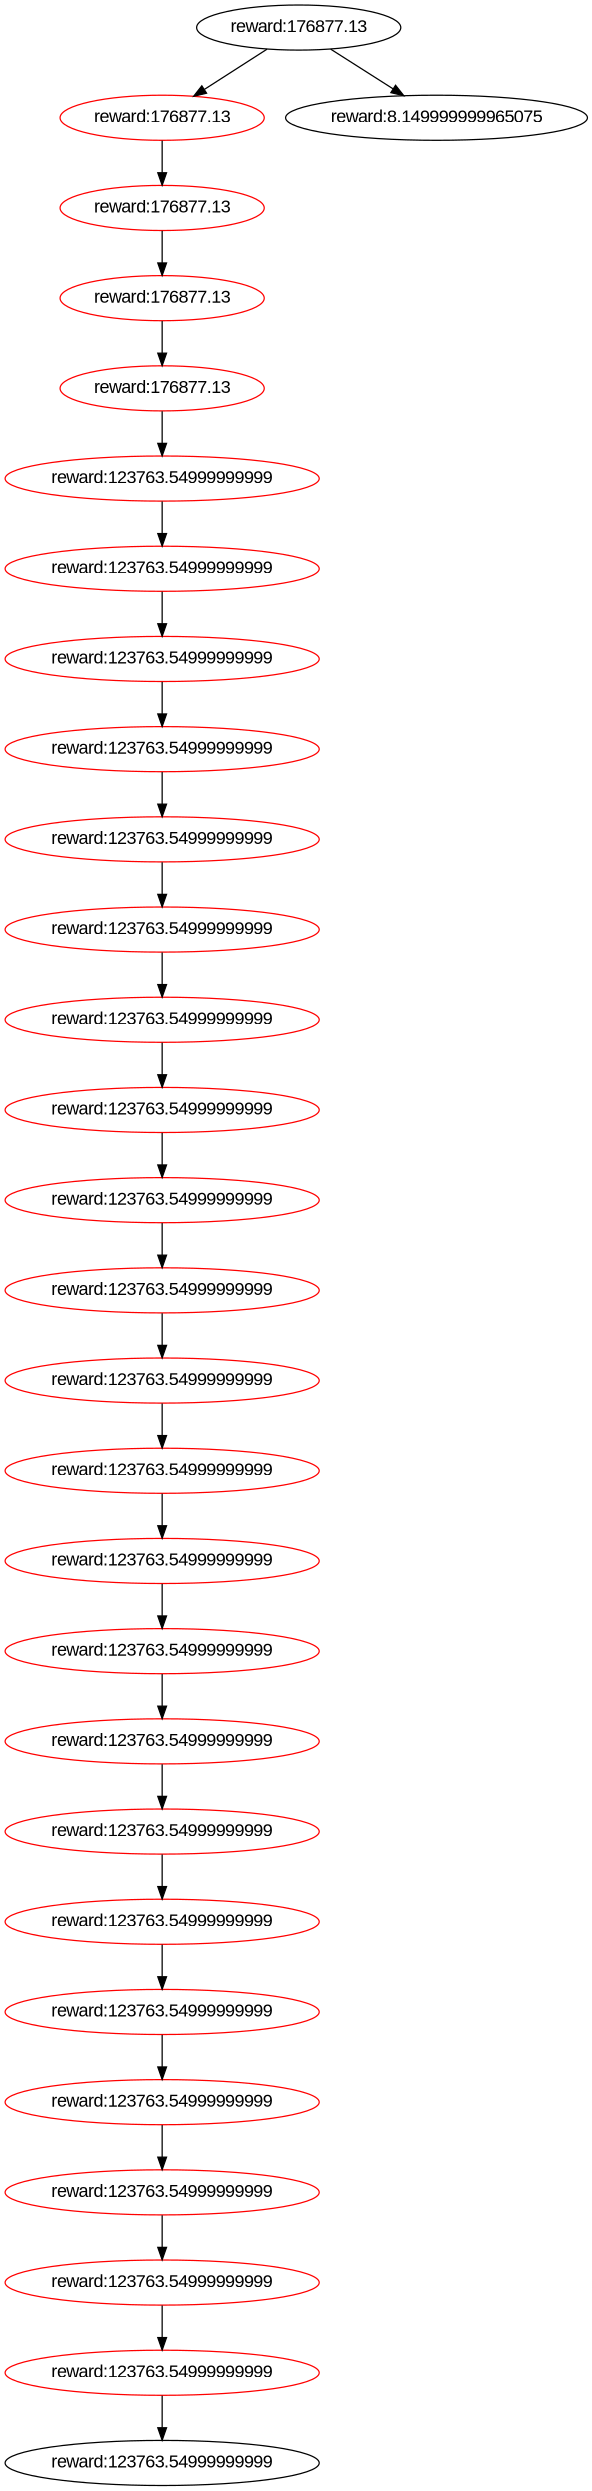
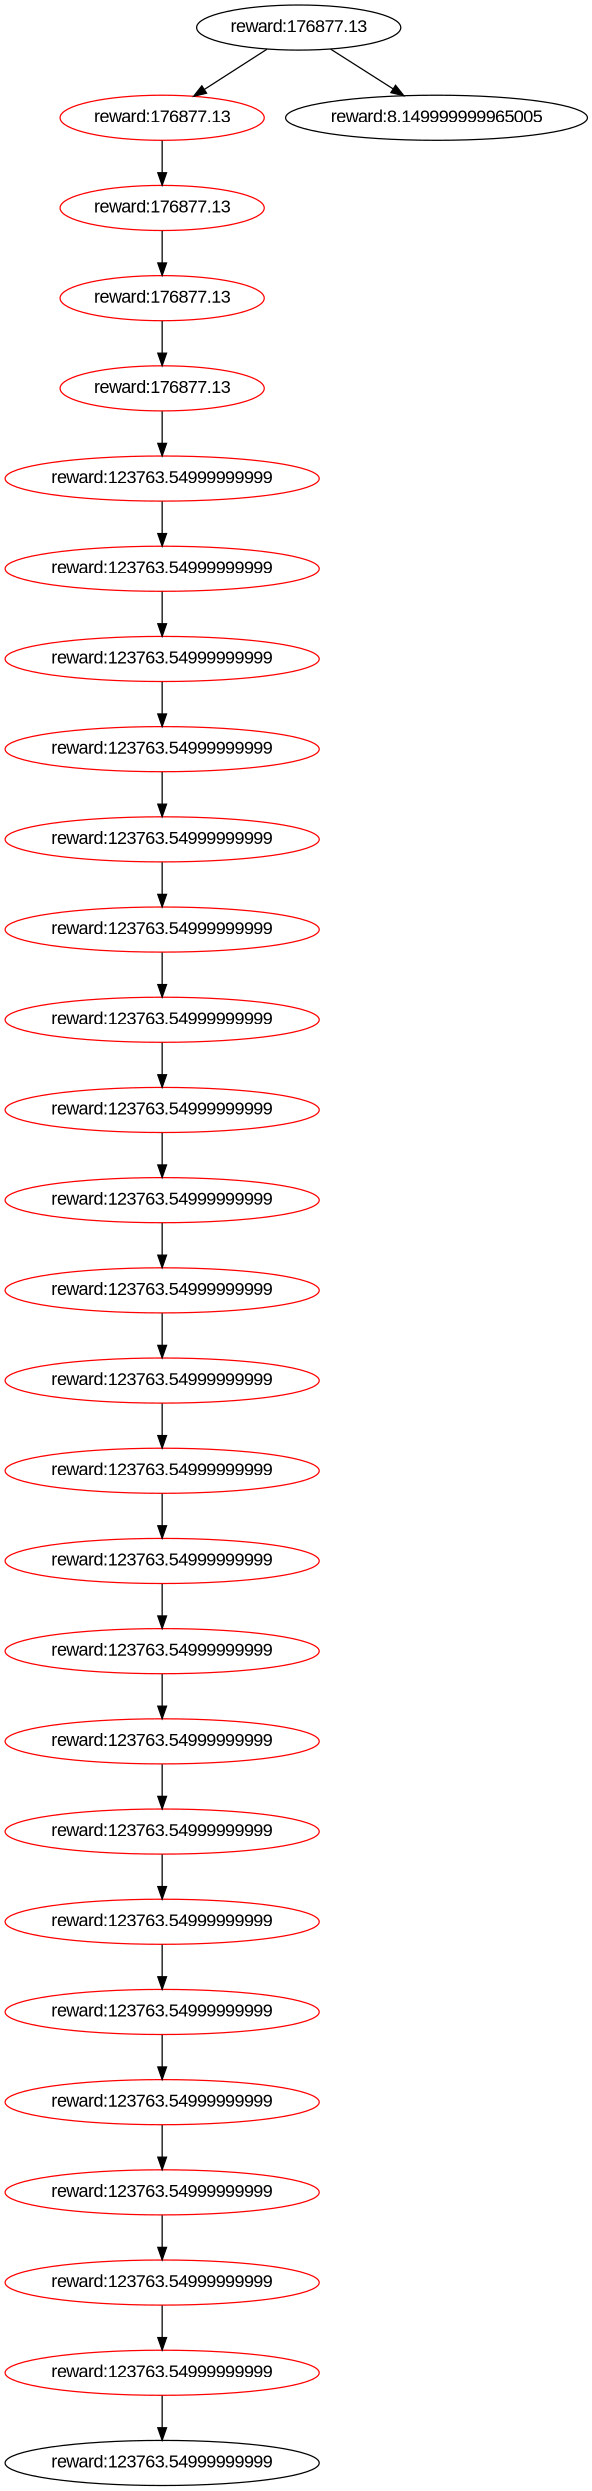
node "reward:8.149999999965075": label "reward:8.149999999965075" -> "reward:8.149999999965005"
